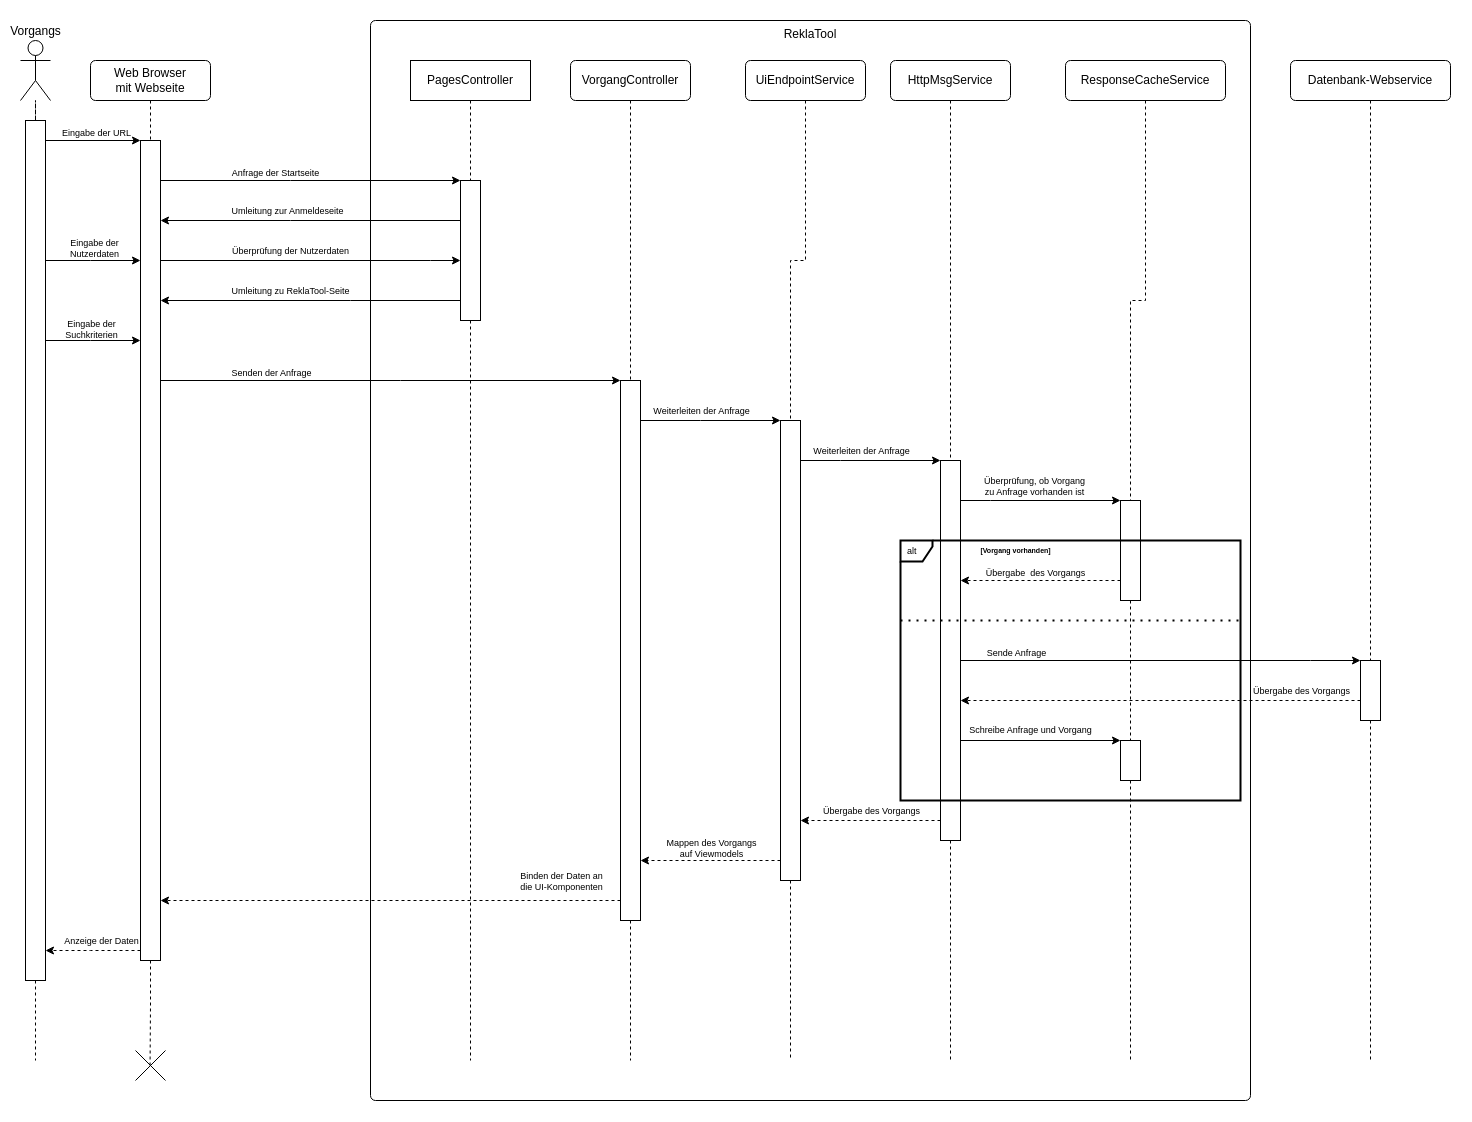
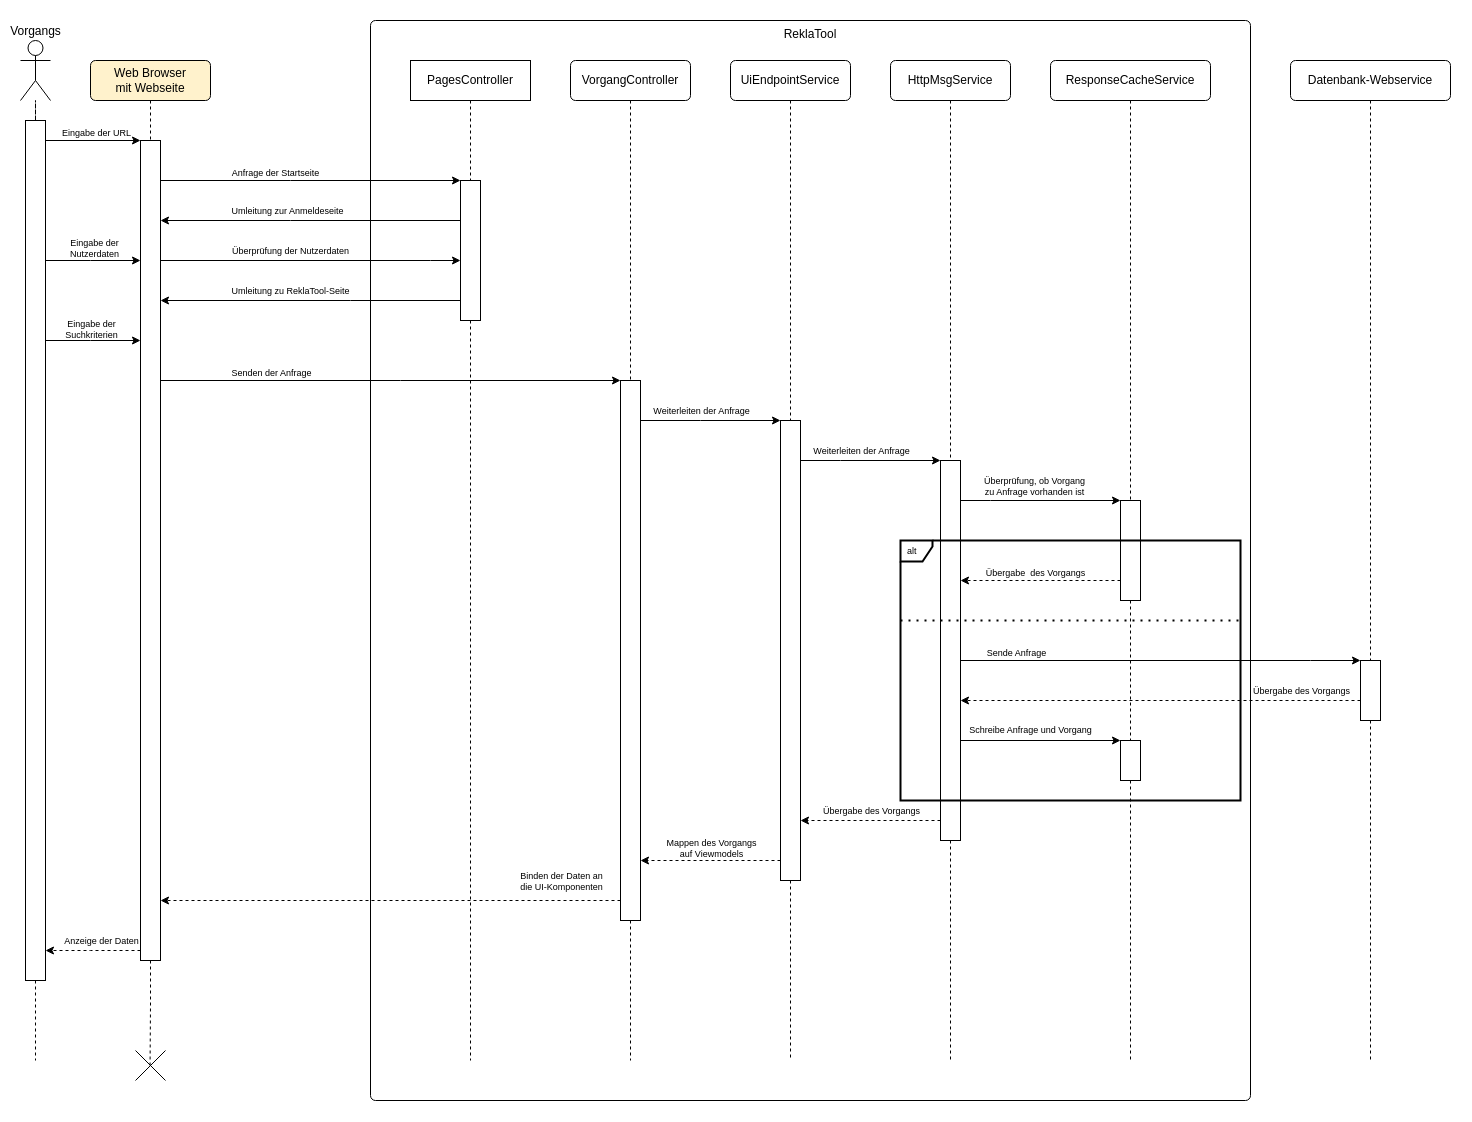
node "Web Browser mit Webseite": fillcolor #ffffff -> #fff2cc
node "UiEndpointService": moved (806, 81) -> (791, 81)
node "ResponseCacheService": moved (1146, 81) -> (1131, 81)
node "[Vorgang vorhanden]": removed
